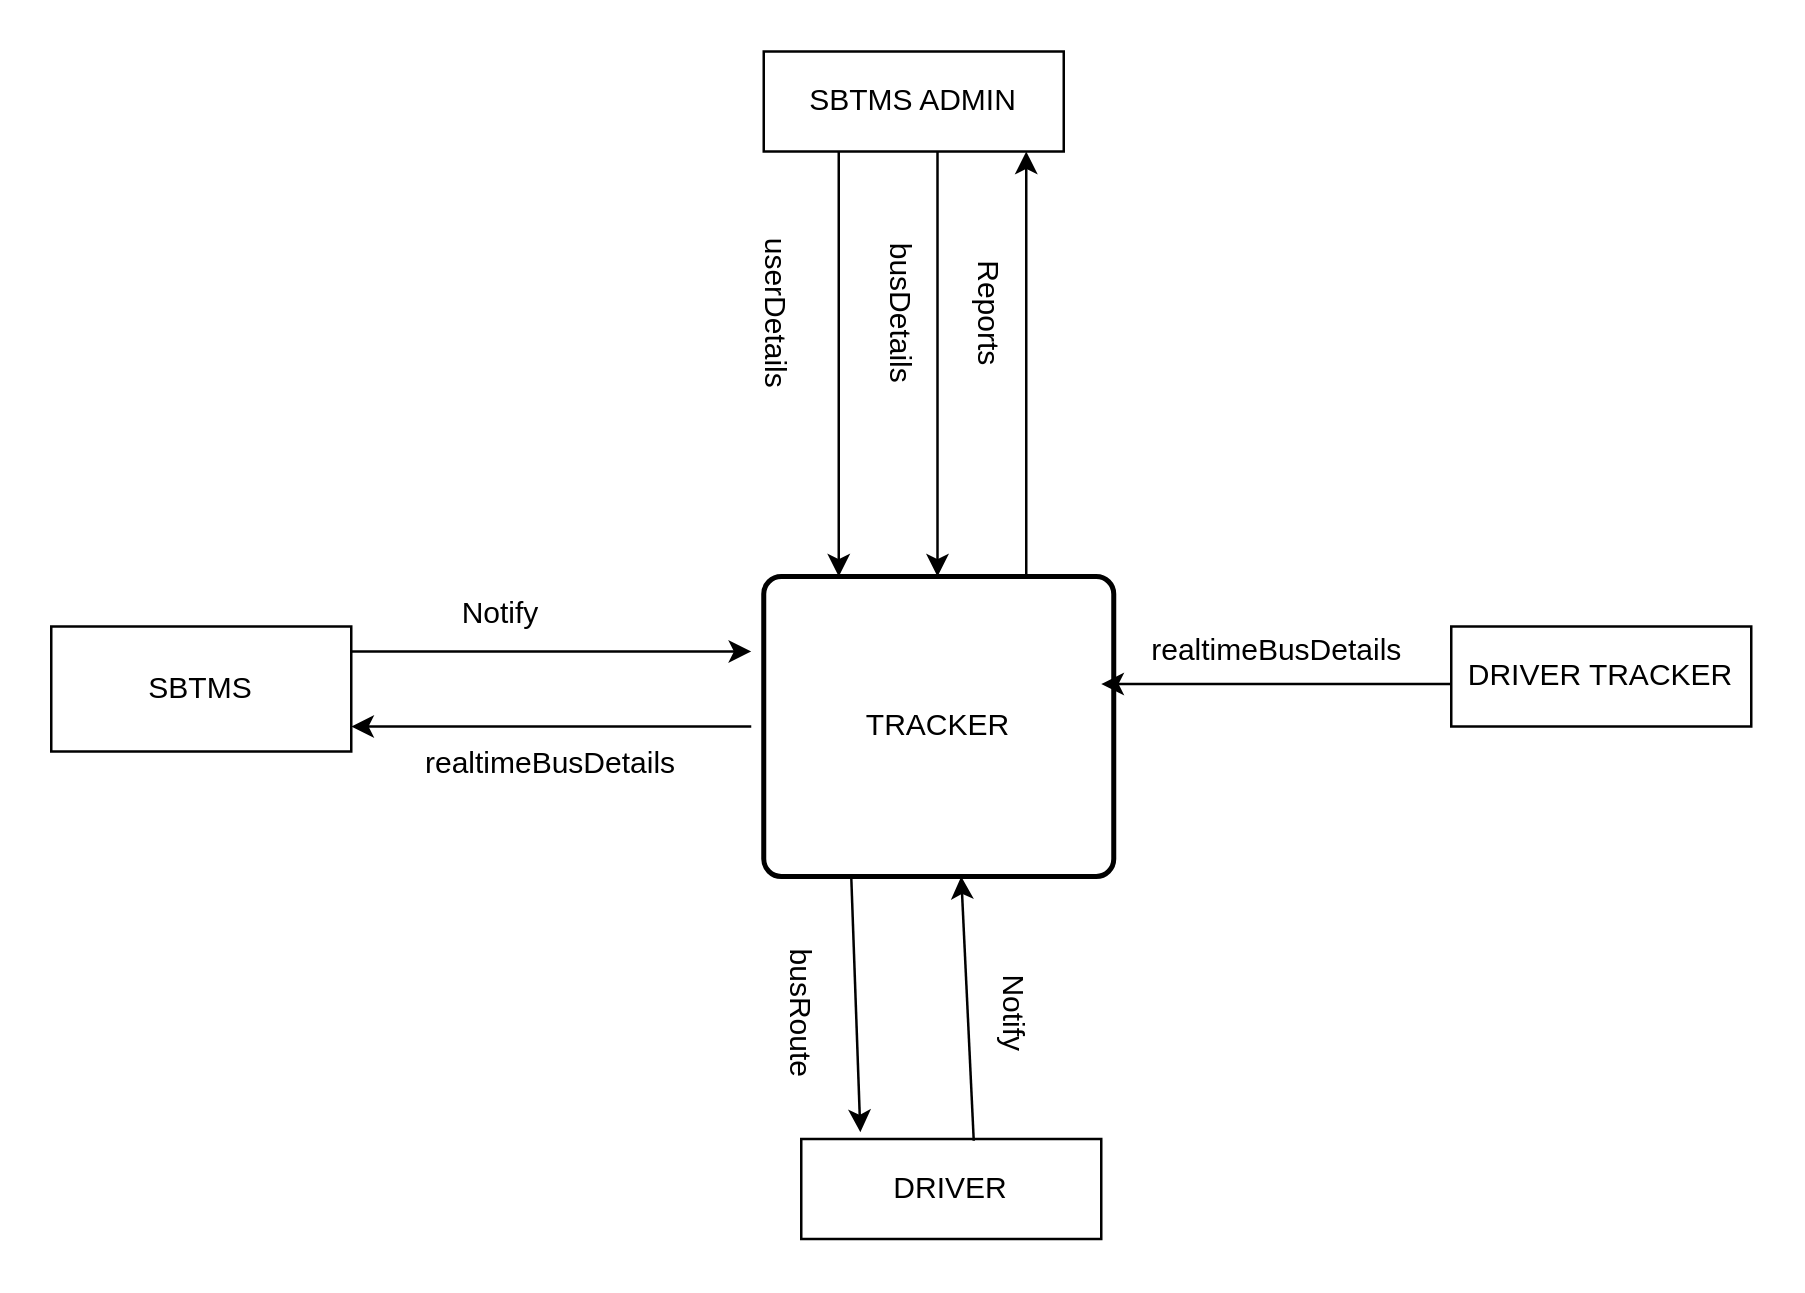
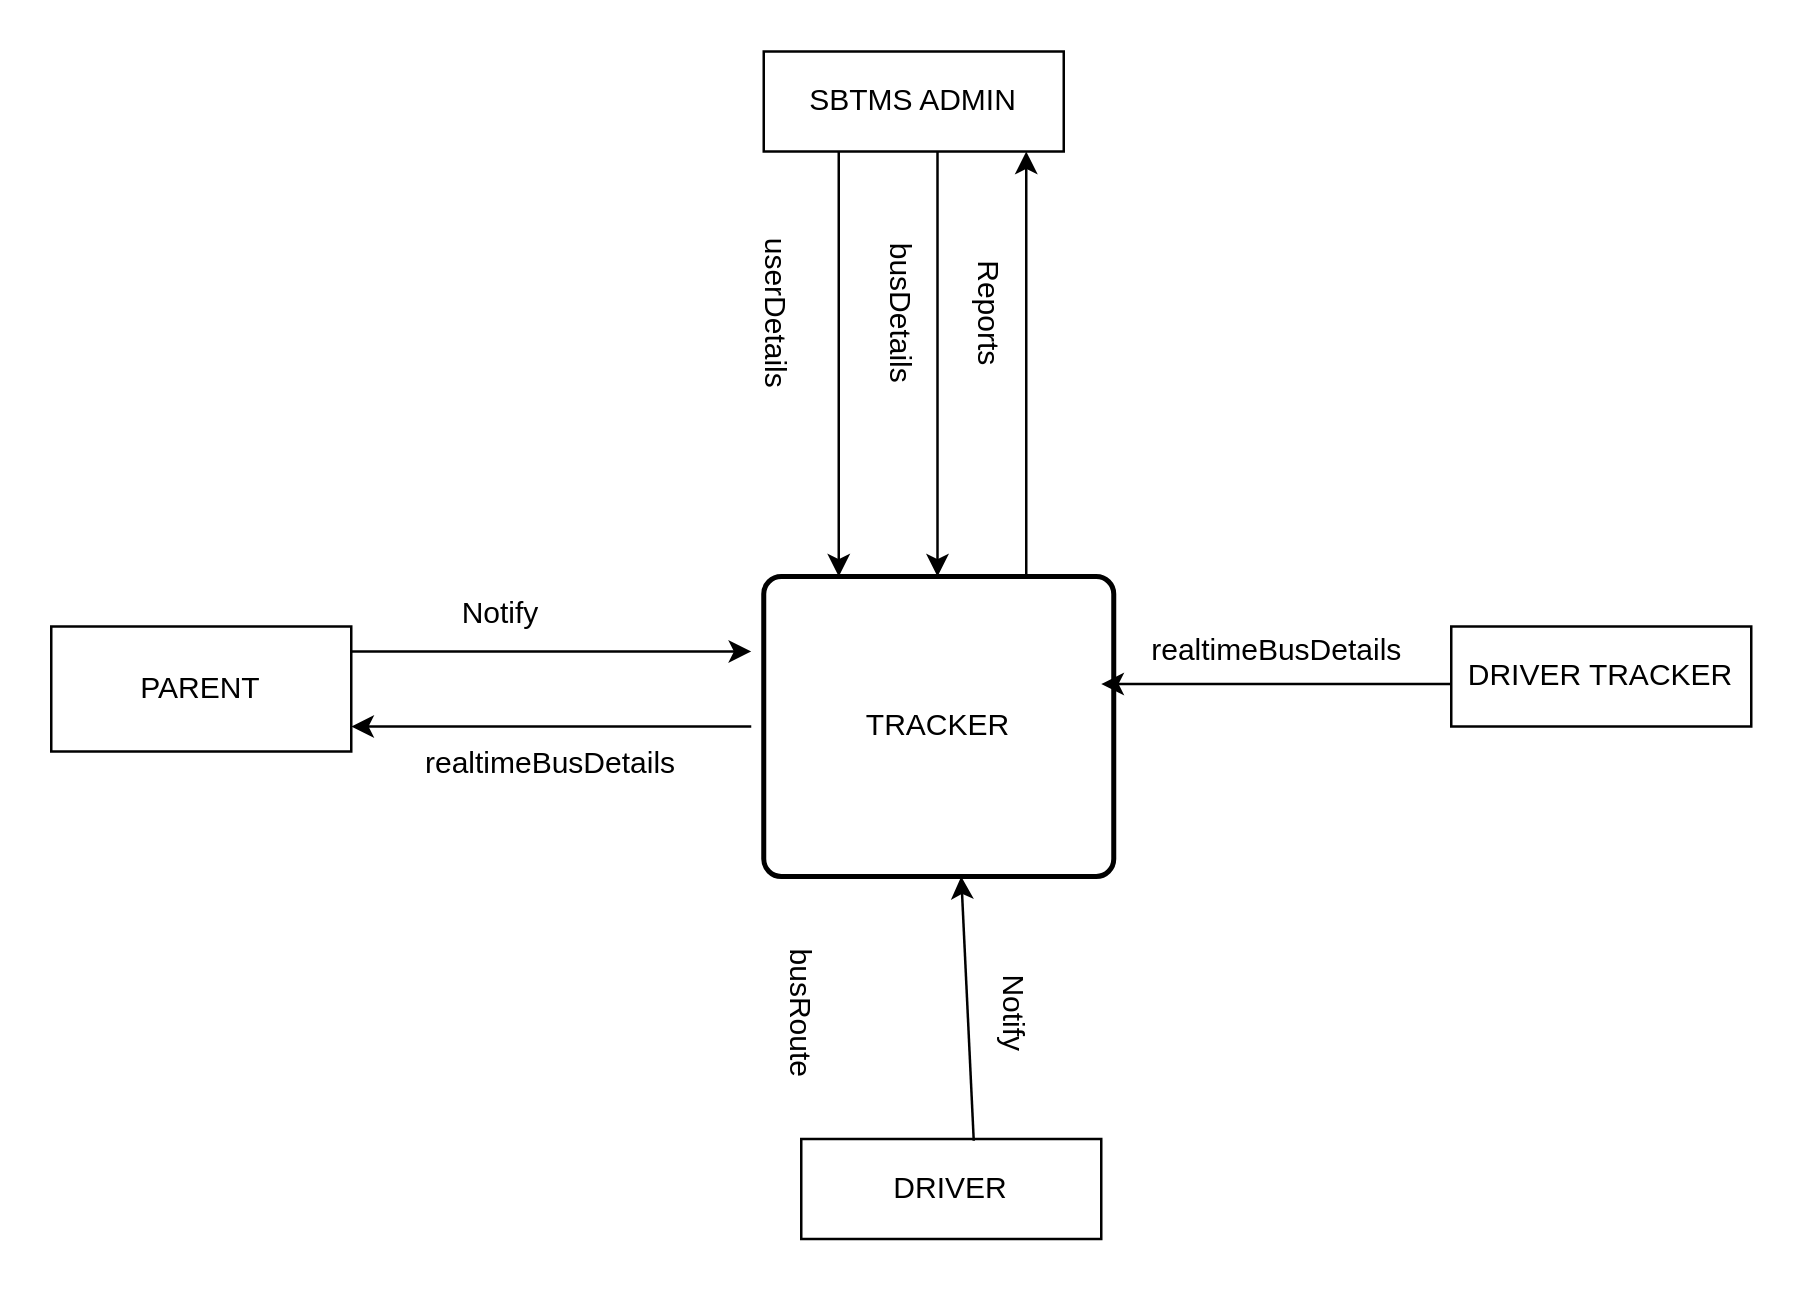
node "SBTMS": label "SBTMS" -> "PARENT"
edge "TRACKER" -> "DRIVER": removed
